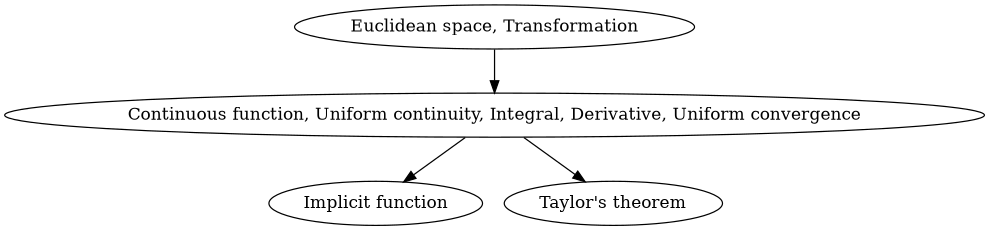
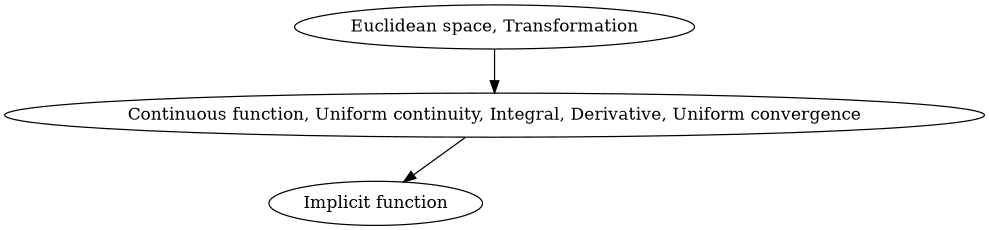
node "Taylor's theorem": removed
